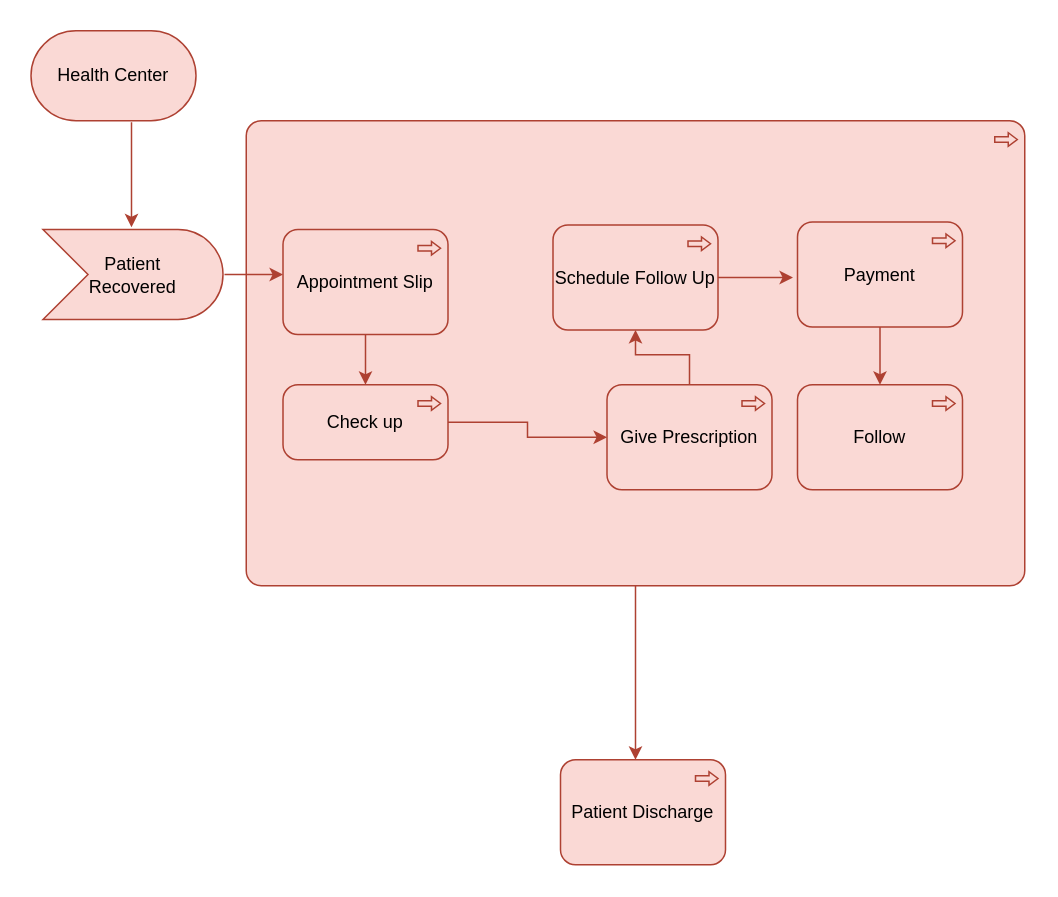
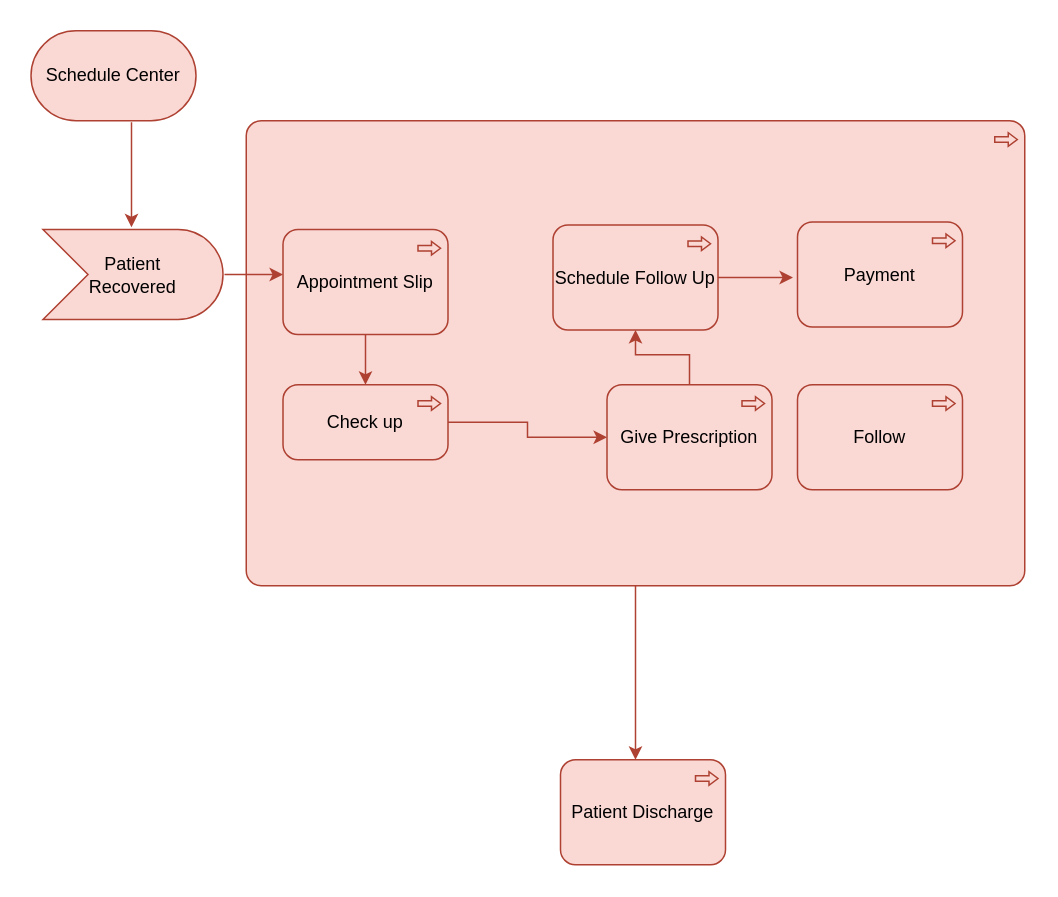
node "Health Center": label "Health Center" -> "Schedule Center"
edge "Payment" -> "Follow": removed
